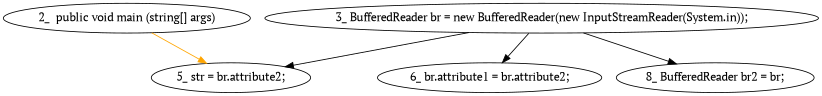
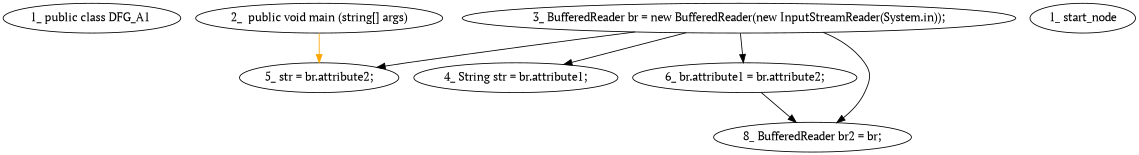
node "1_ public class DFG_A1": added
node "1_ start_node": added
node "4_ String str = br.attribute1;": added
edge "6_ br.attribute1 = br.attribute2;" -> "8_ BufferedReader br2 = br;": added
